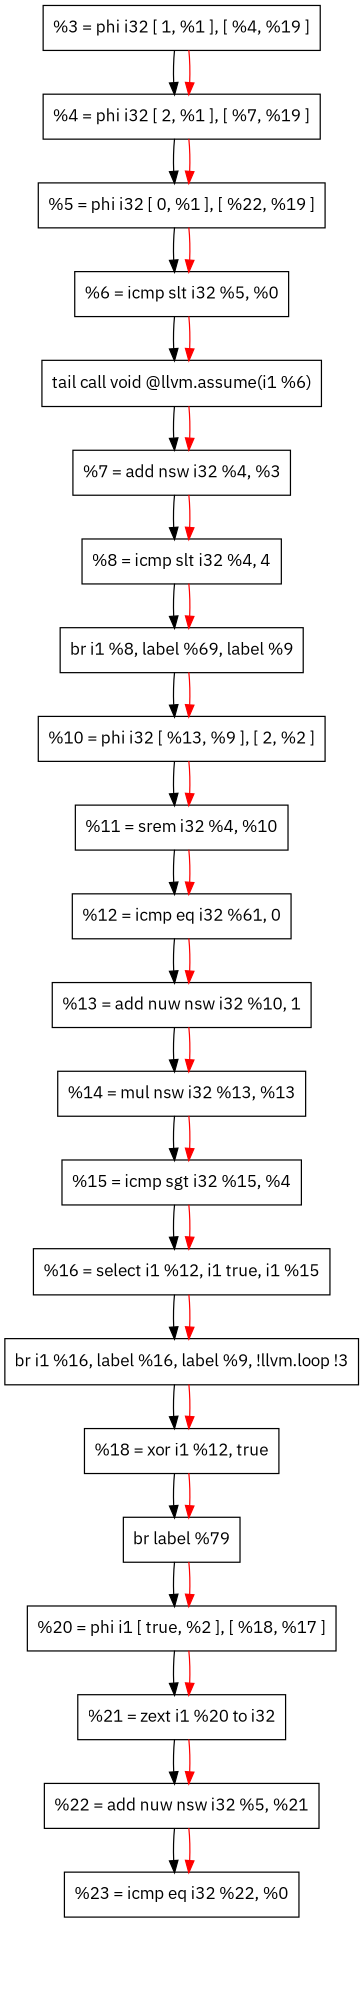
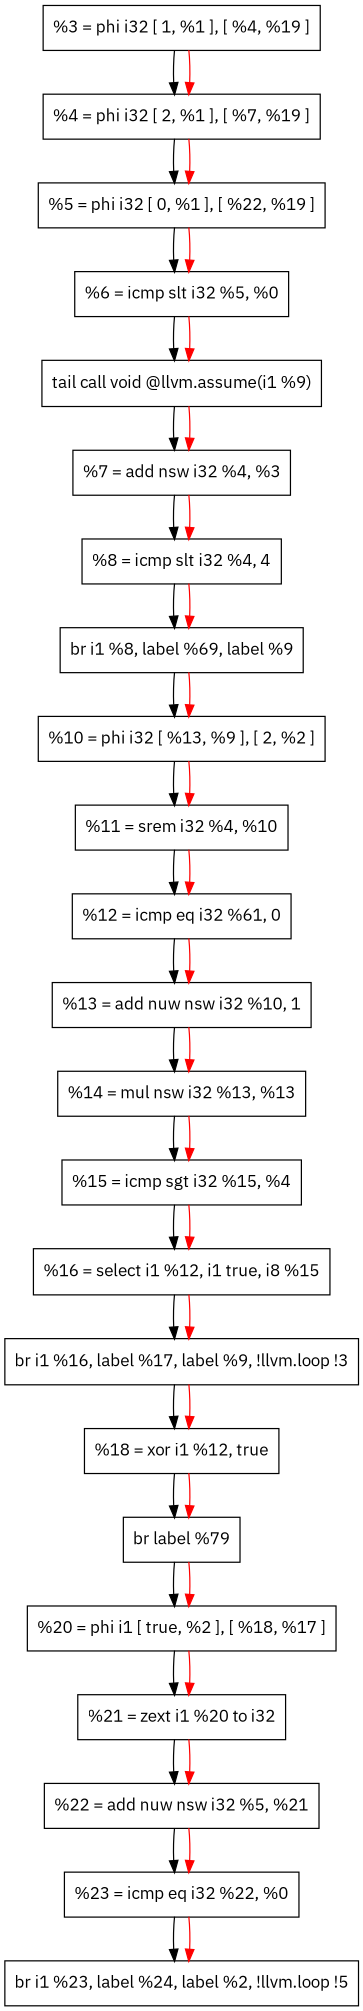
node "tail call void @llvm.assume(i1 %6)": label "tail call void @llvm.assume(i1 %6)" -> "tail call void @llvm.assume(i1 %9)"
node "%16 = select i1 %12, i1 true, i1 %15": label "%16 = select i1 %12, i1 true, i1 %15" -> "%16 = select i1 %12, i1 true, i8 %15"
node "br i1 %16, label %16, label %9, !llvm.loop !3": label "br i1 %16, label %16, label %9, !llvm.loop !3" -> "br i1 %16, label %17, label %9, !llvm.loop !3"
node "br i1 %23, label %24, label %2, !llvm.loop !5": added
